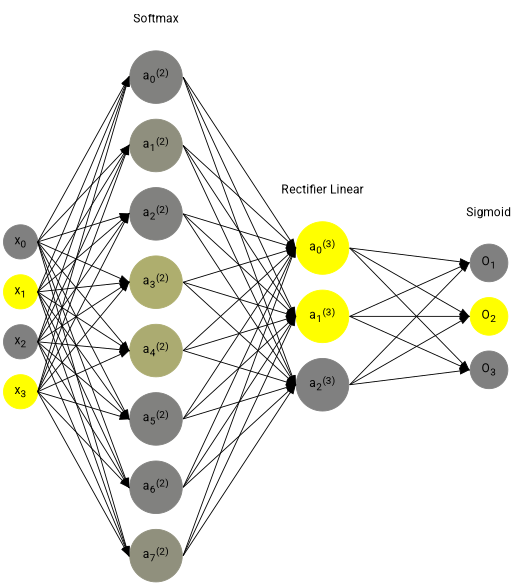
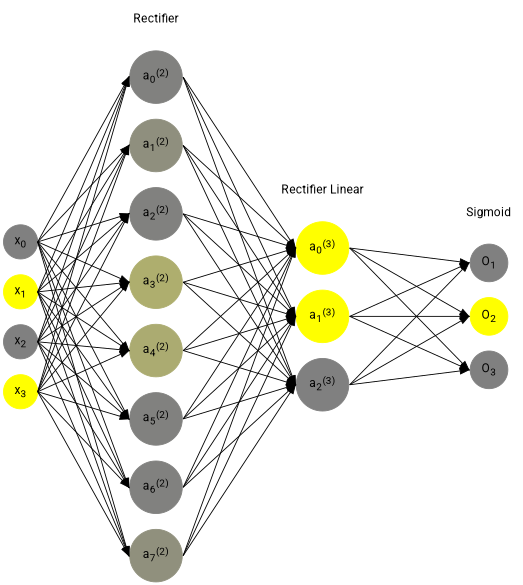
node "Softmax": label "Softmax" -> "Rectifier"
